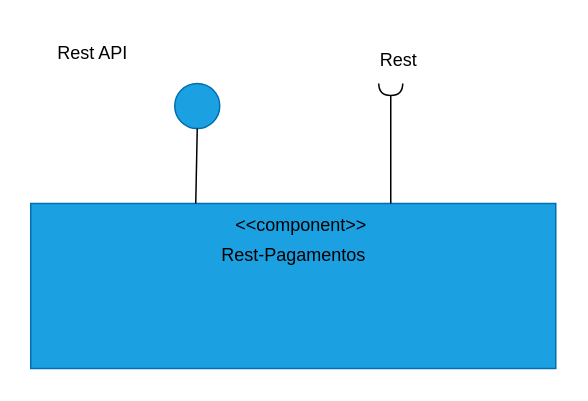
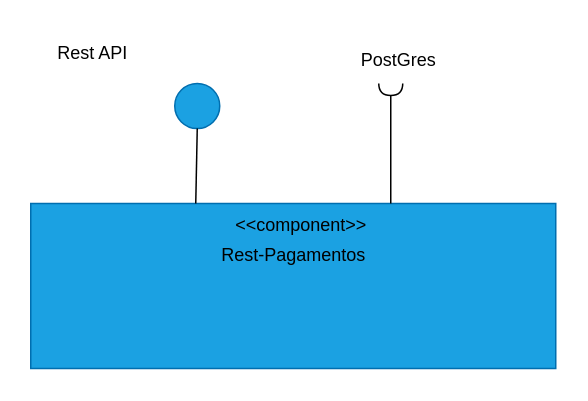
node "Rest": label "Rest" -> "PostGres"
